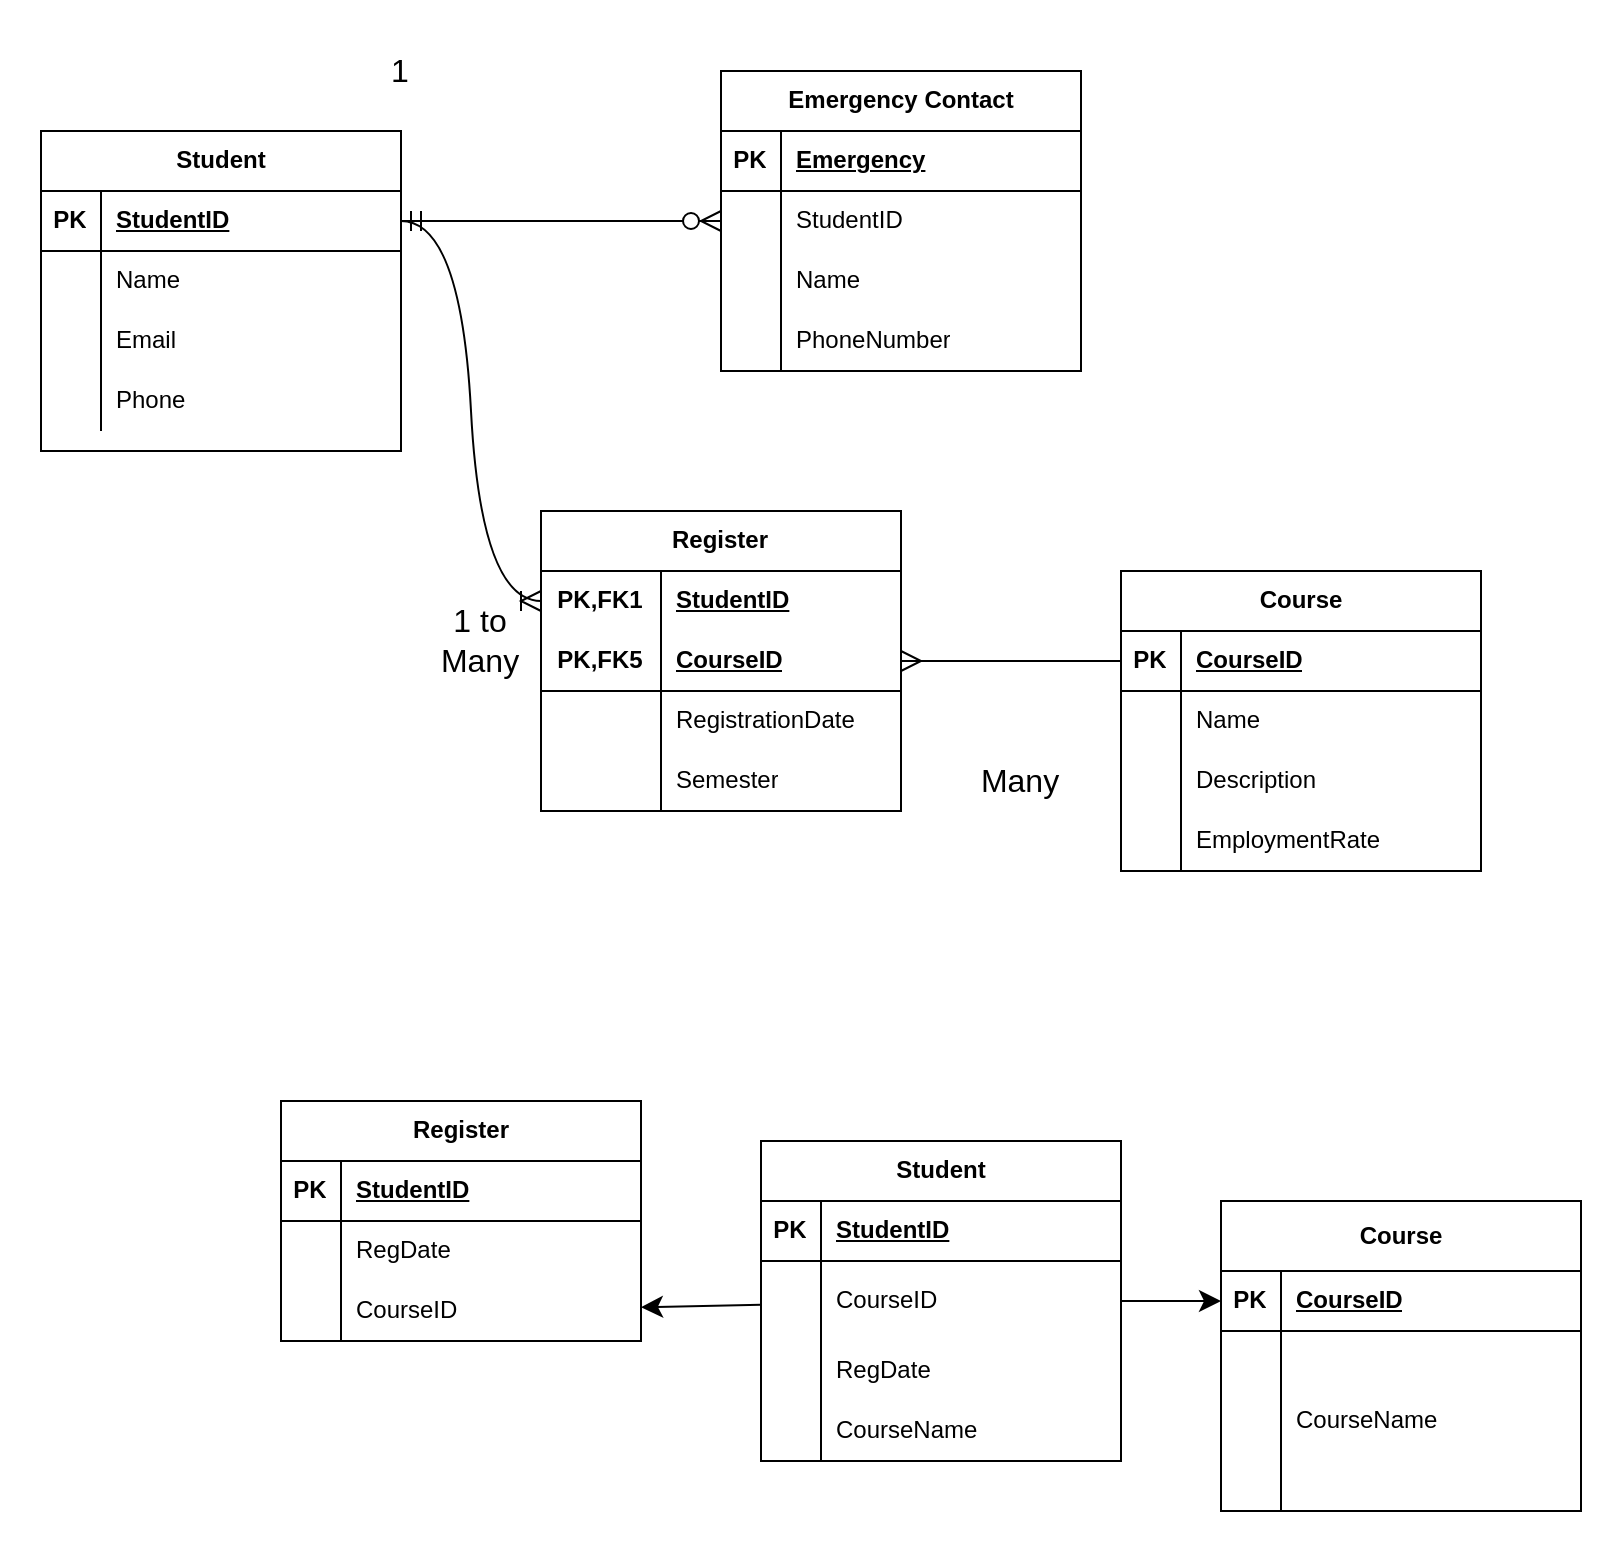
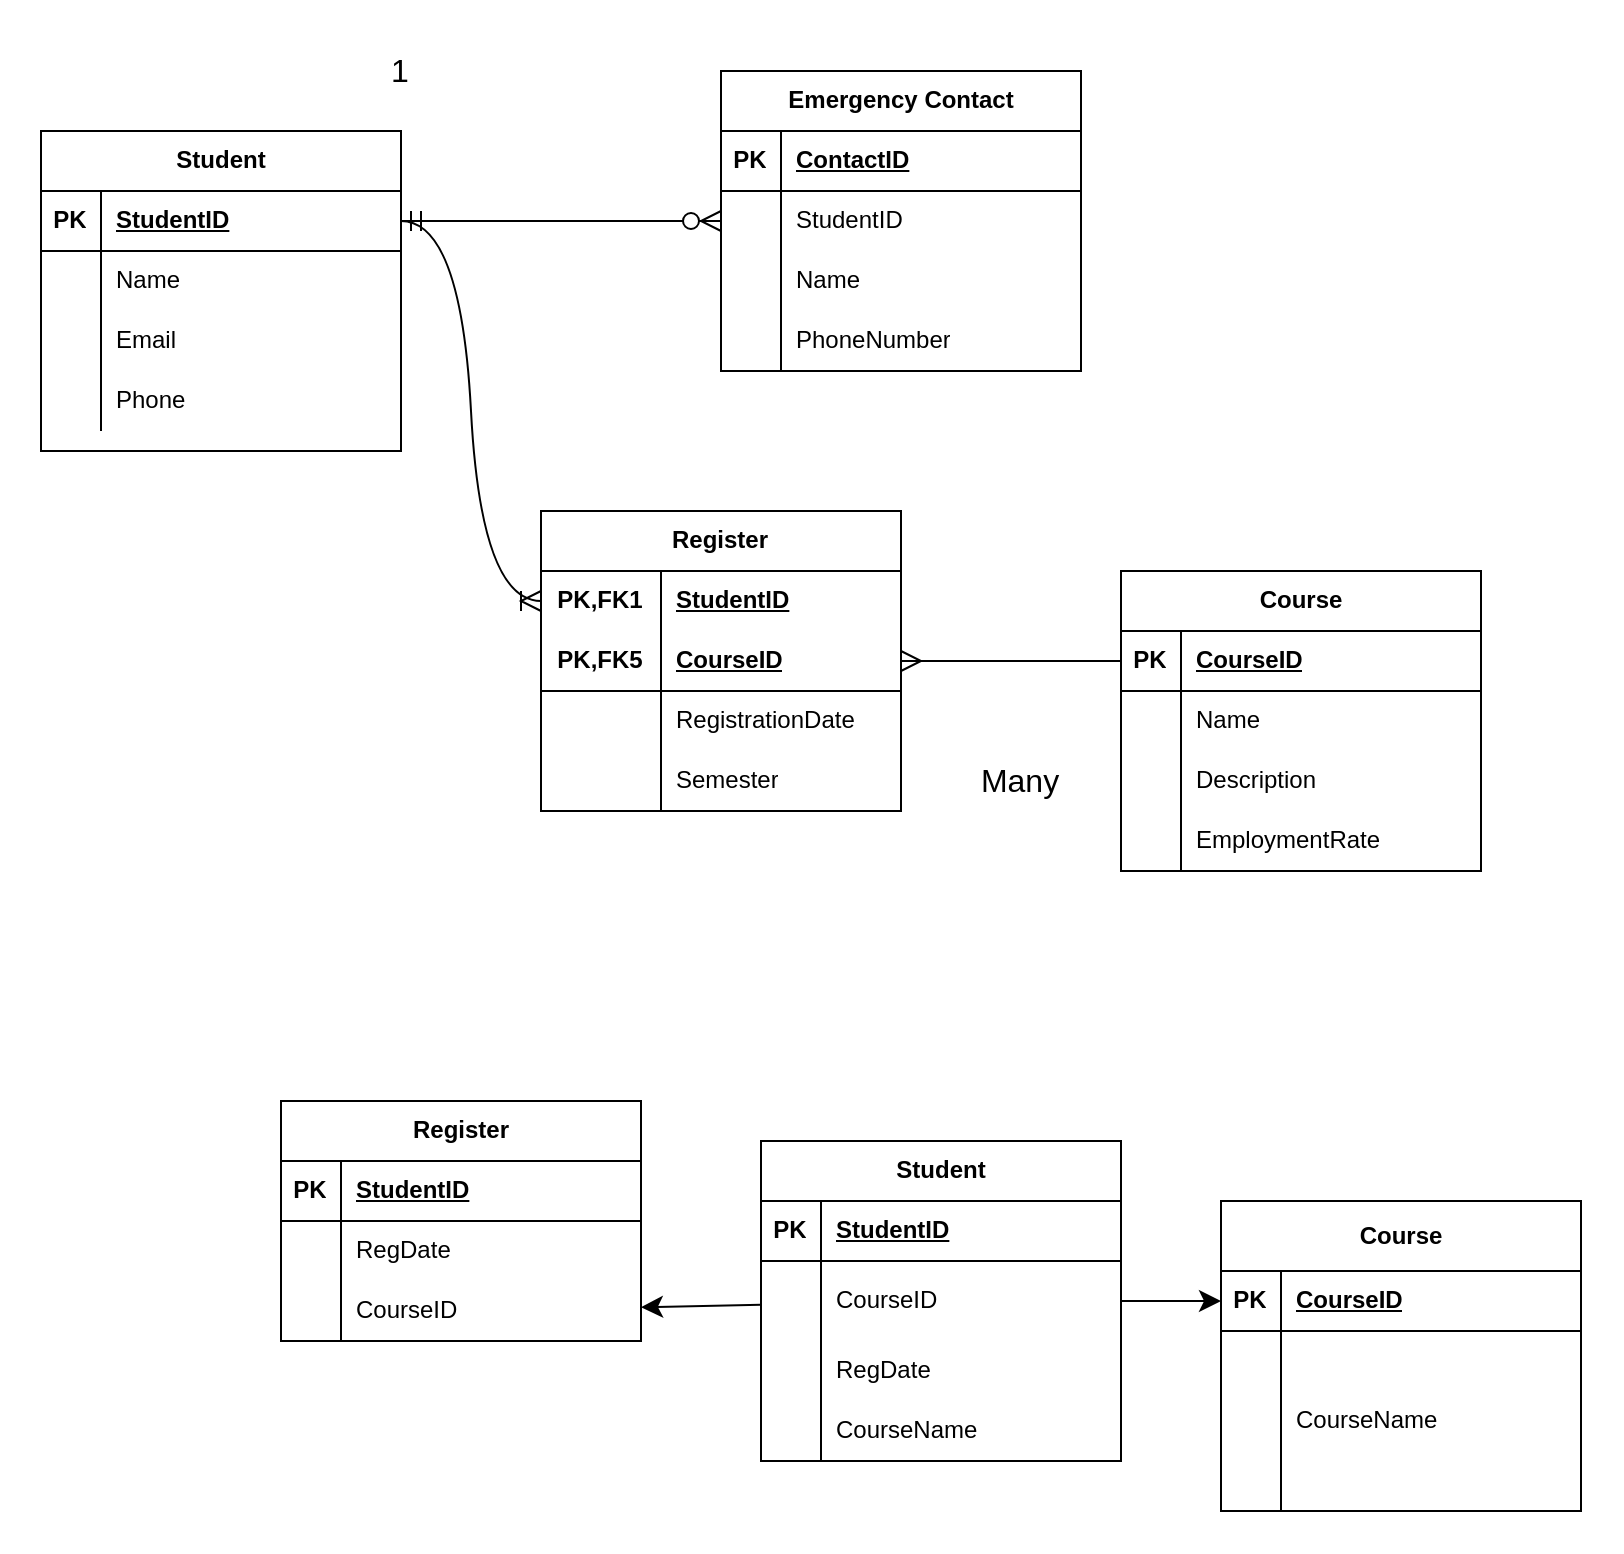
node "Emergency": label "Emergency" -> "ContactID"
node "1 to Many": removed
